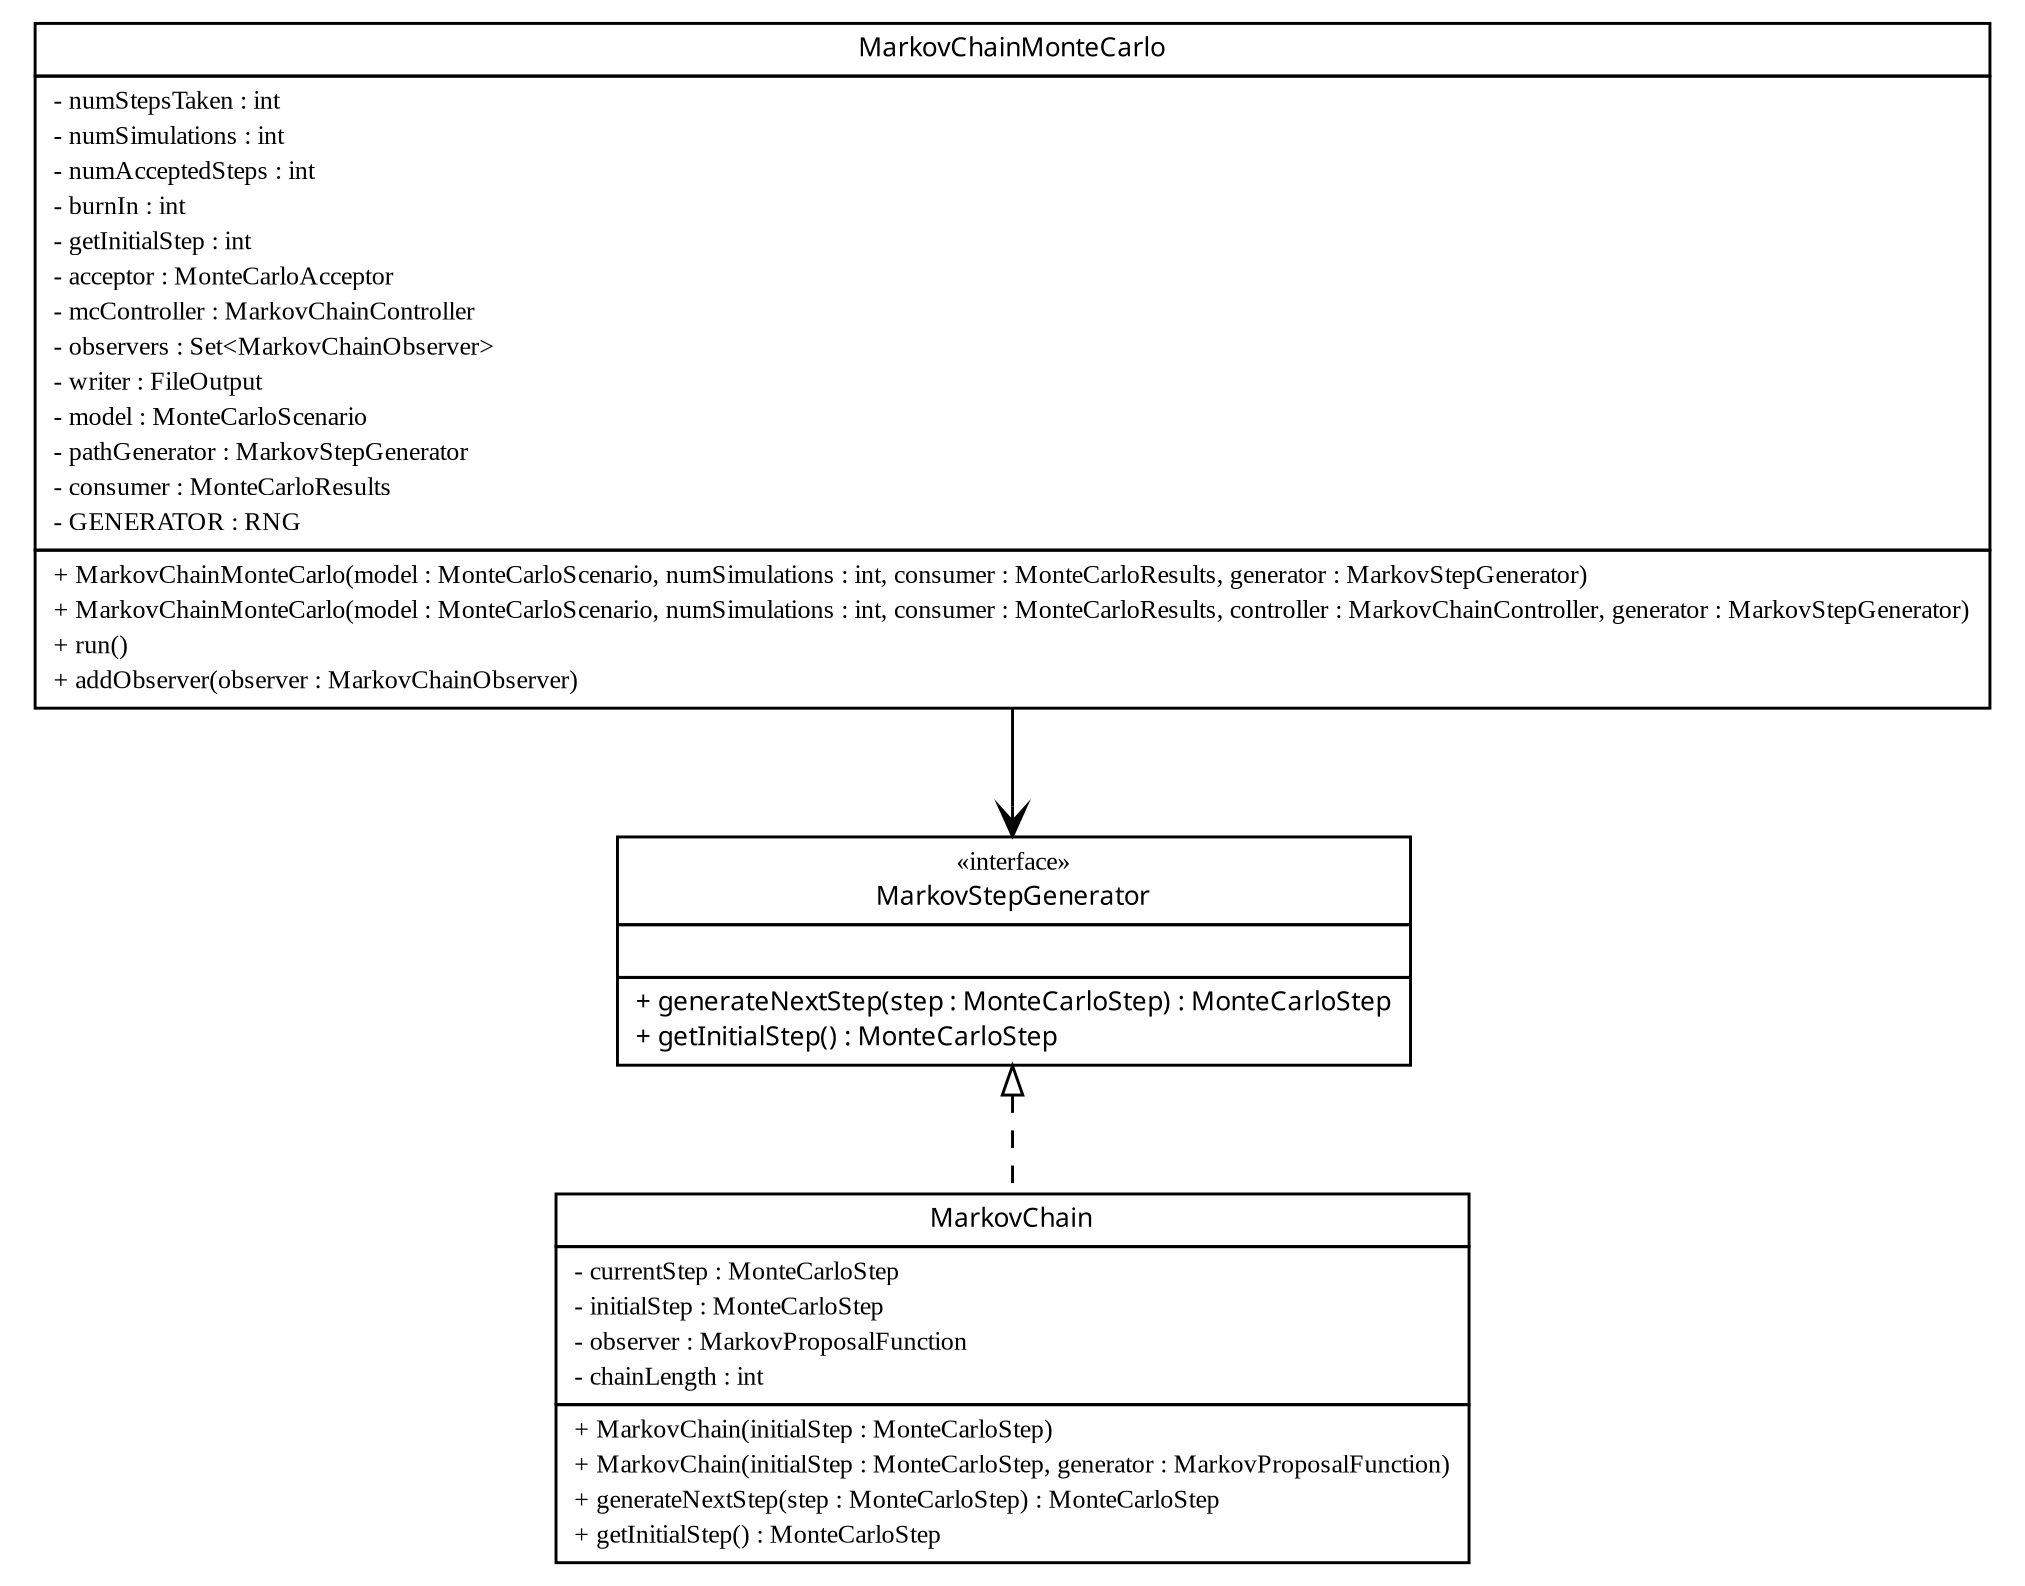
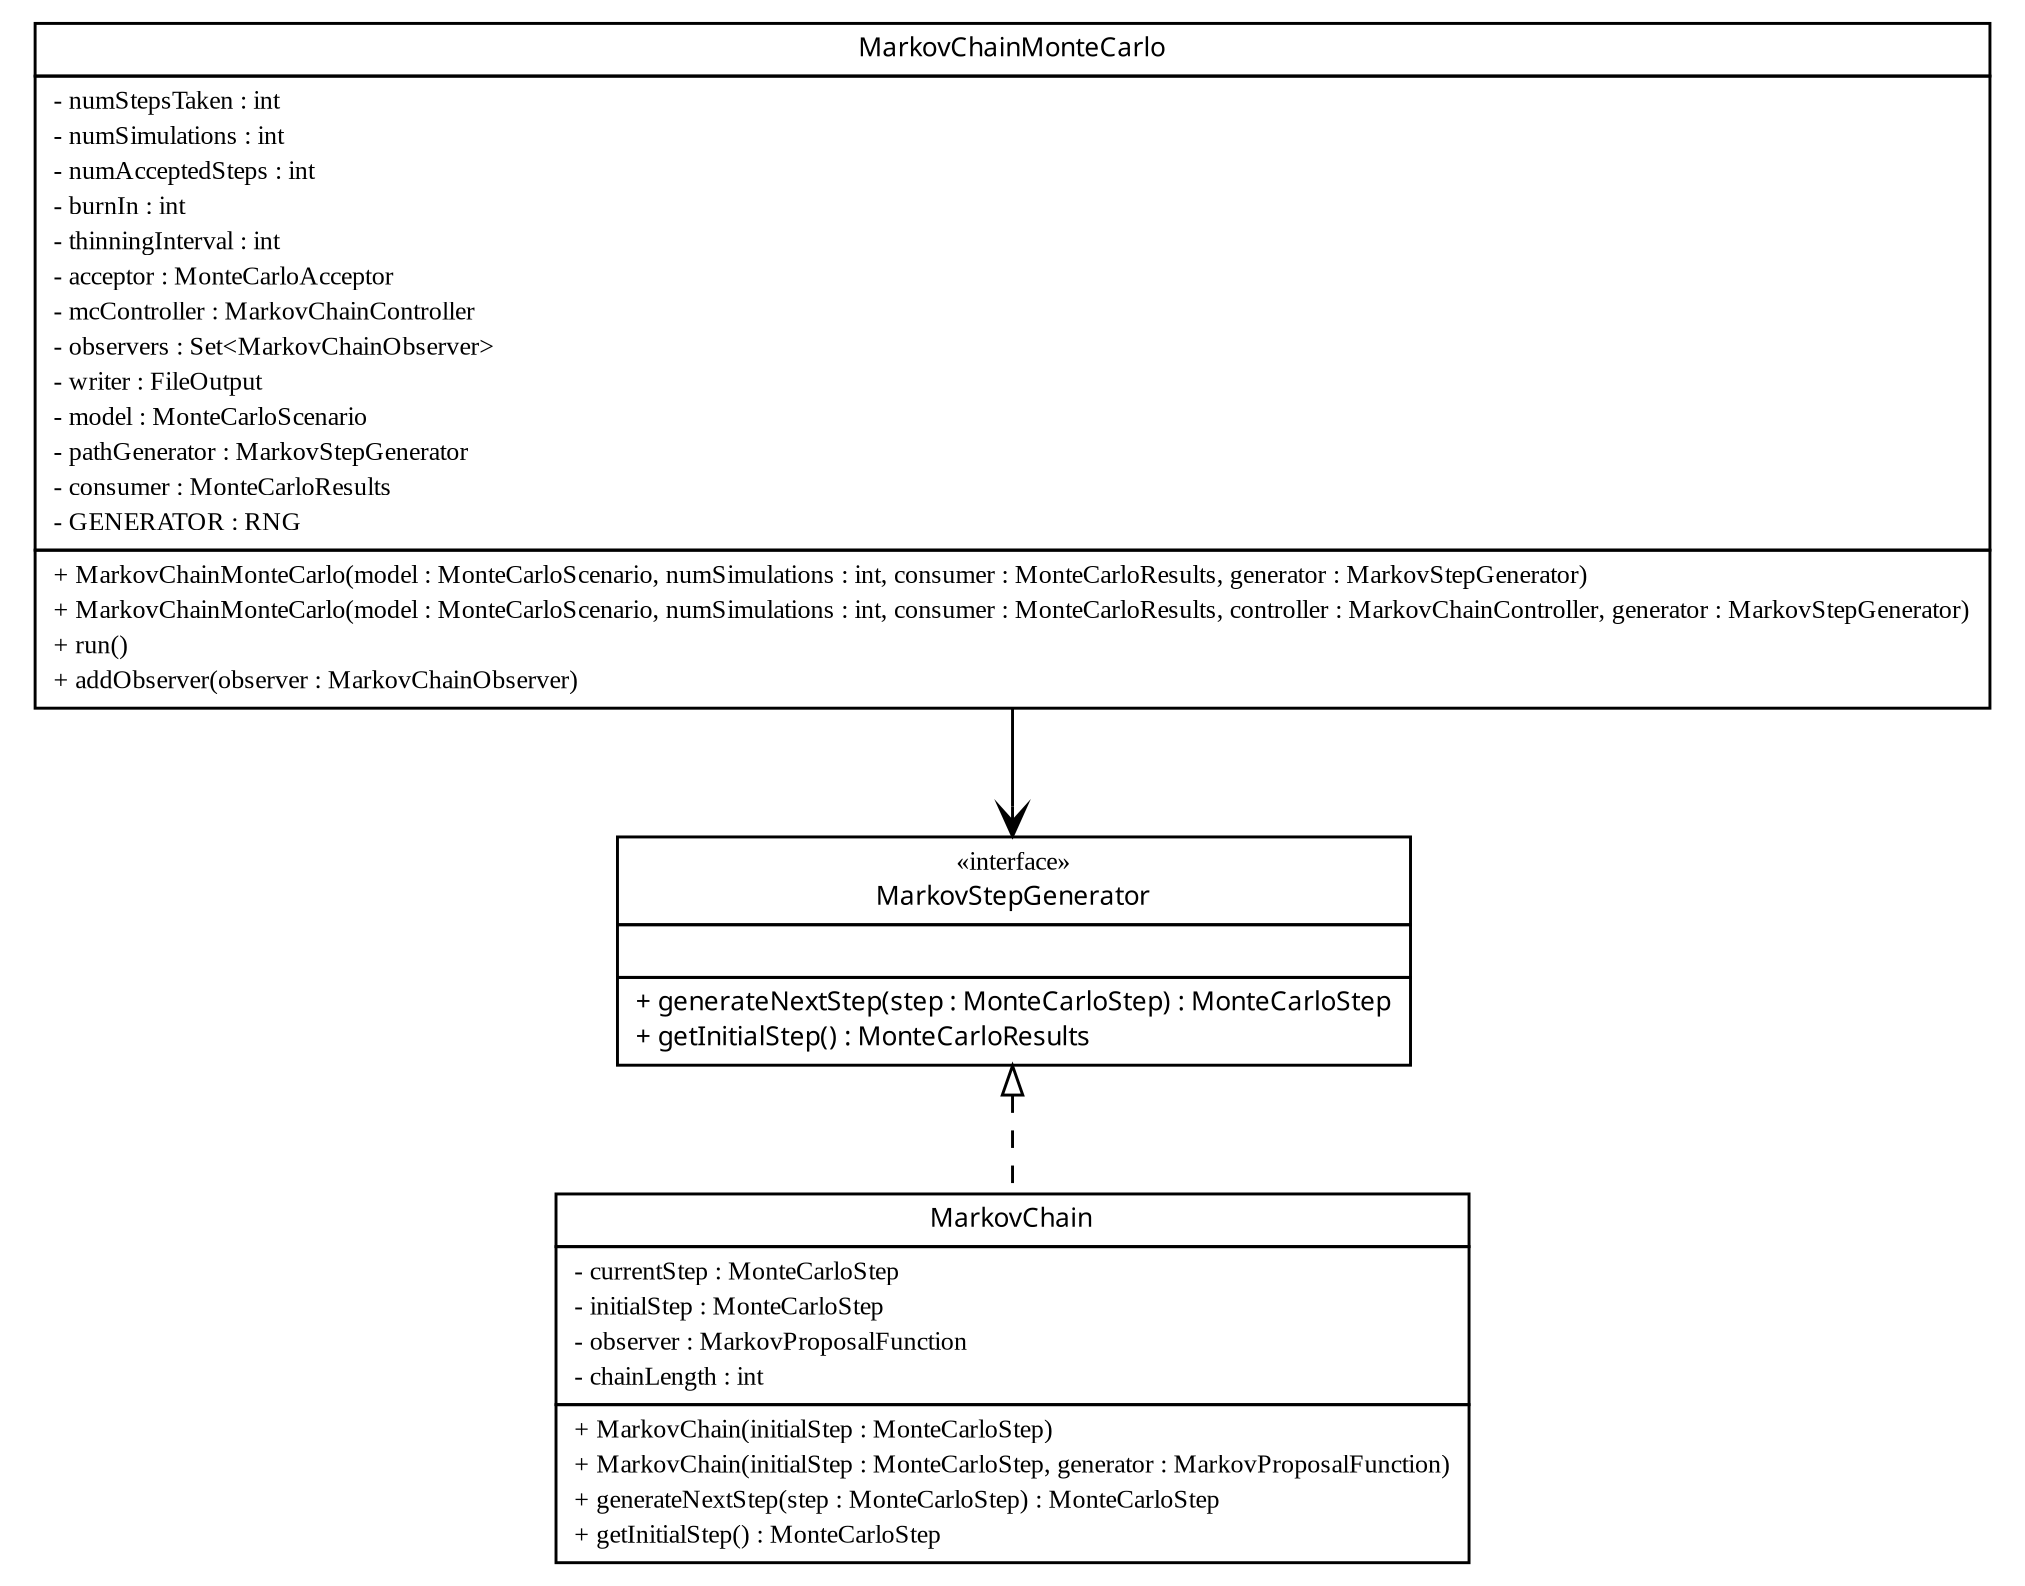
node "MarkovChainMonteCarlo": text "- getInitialStep : int" -> "- thinningInterval : int"
node "MarkovStepGenerator": text "+ getInitialStep() : MonteCarloStep" -> "+ getInitialStep() : MonteCarloResults"
